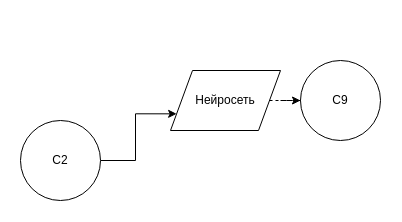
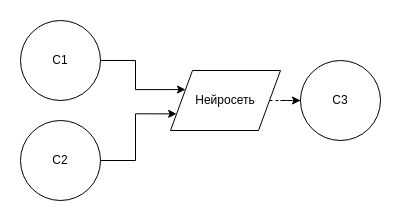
node "C1": added
edge "C1" -> "Нейросеть": added
node "C9": label "C9" -> "C3"
